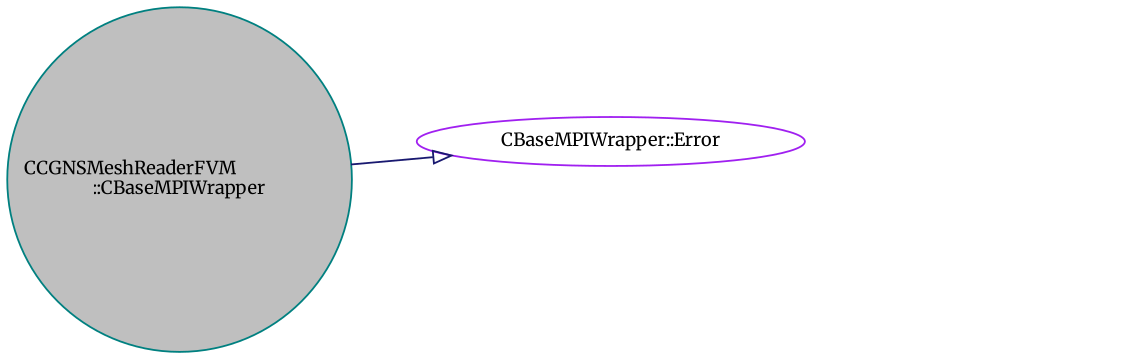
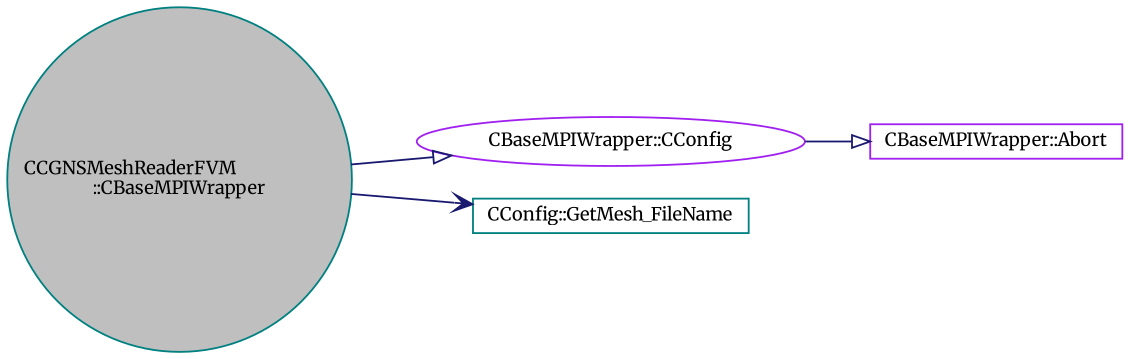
node "CBaseMPIWrapper::Error": label "CBaseMPIWrapper::Error" -> "CBaseMPIWrapper::CConfig"
node "CBaseMPIWrapper::Abort": added
node "CConfig::GetMesh_FileName": added
